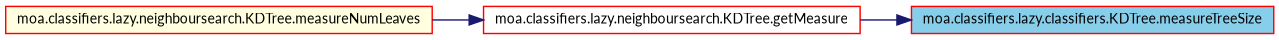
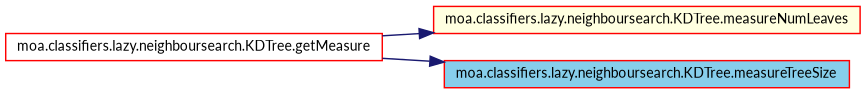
edge "moa.classifiers.lazy.neighboursearch.KDTree.measureNumLeaves" -> "moa.classifiers.lazy.neighboursearch.KDTree.getMeasure": reversed
node "moa.classifiers.lazy.classifiers.KDTree.measureTreeSize": label "moa.classifiers.lazy.classifiers.KDTree.measureTreeSize" -> "moa.classifiers.lazy.neighboursearch.KDTree.measureTreeSize"
